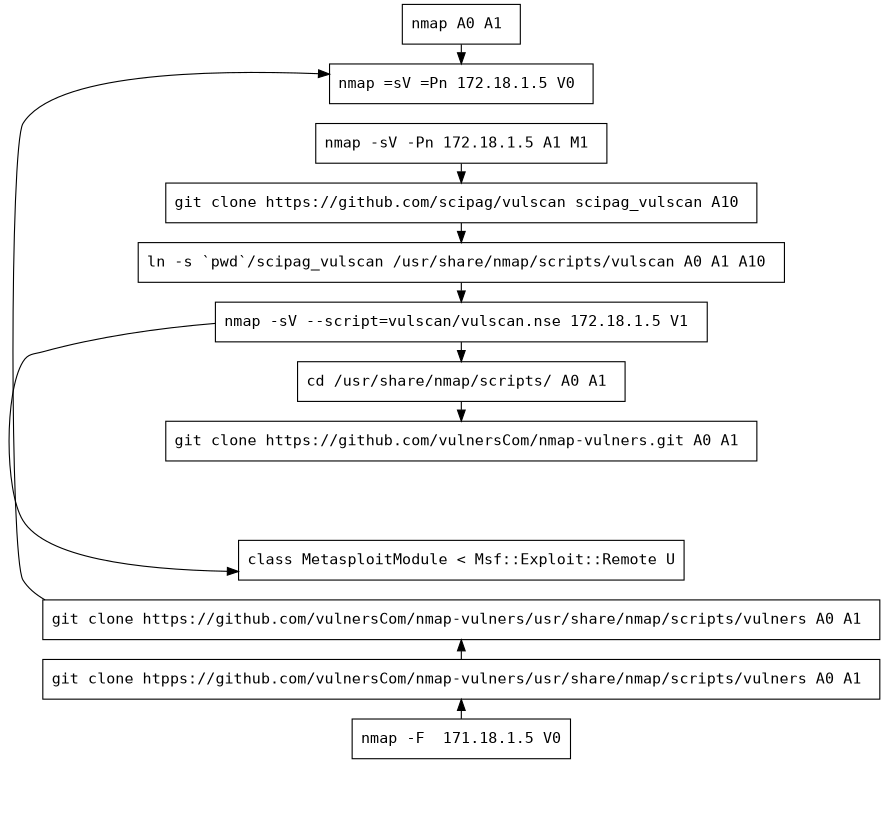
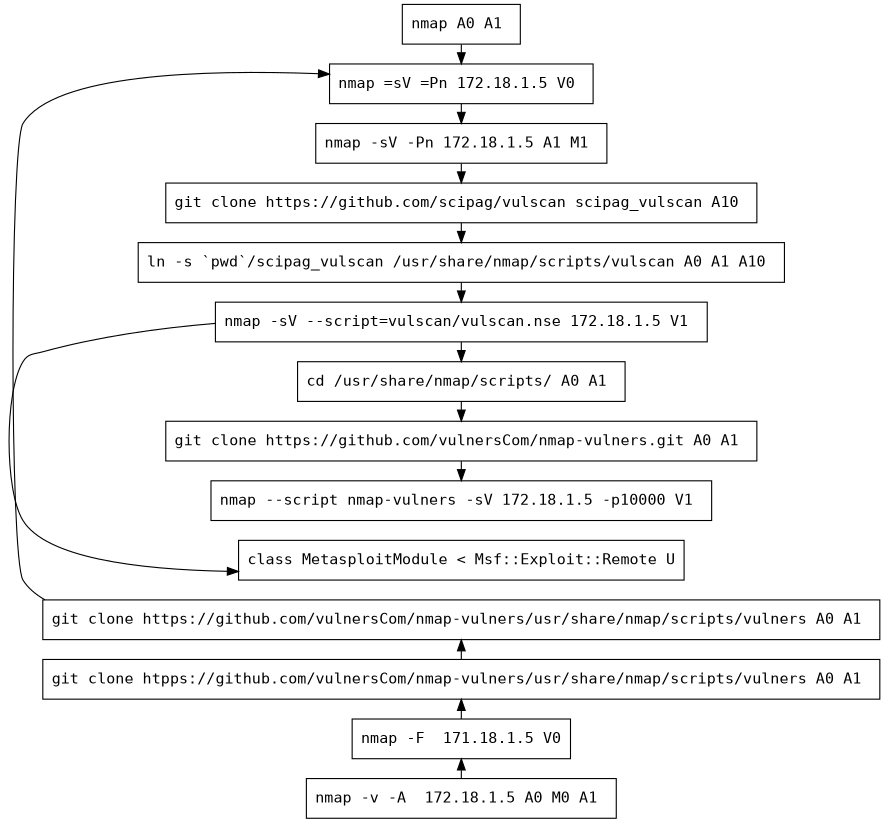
edge "nmap =sV =Pn 172.18.1.5 V0" -> "nmap -sV -Pn 172.18.1.5 A1 M1": added
node "nmap --script nmap-vulners -sV 172.18.1.5 -p10000 V1": added
node "nmap -v -A  172.18.1.5 A0 M0 A1": added
